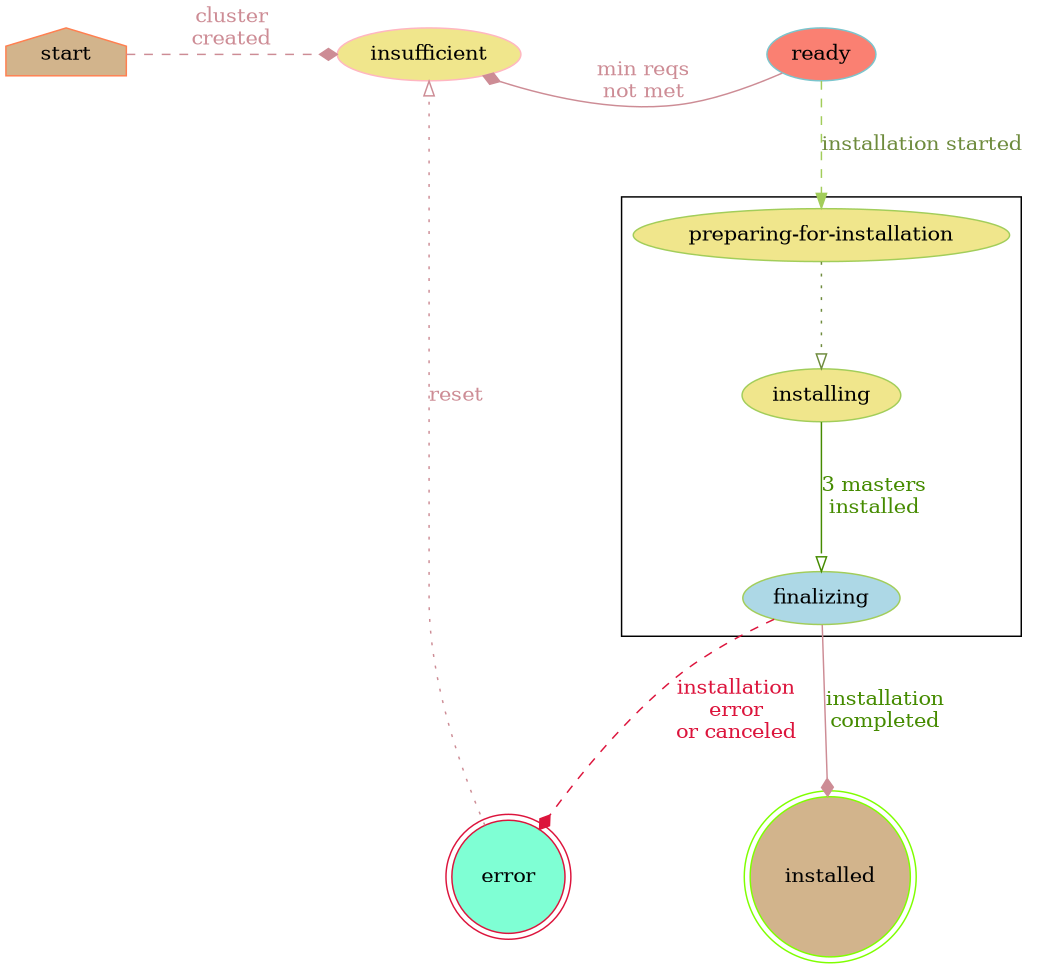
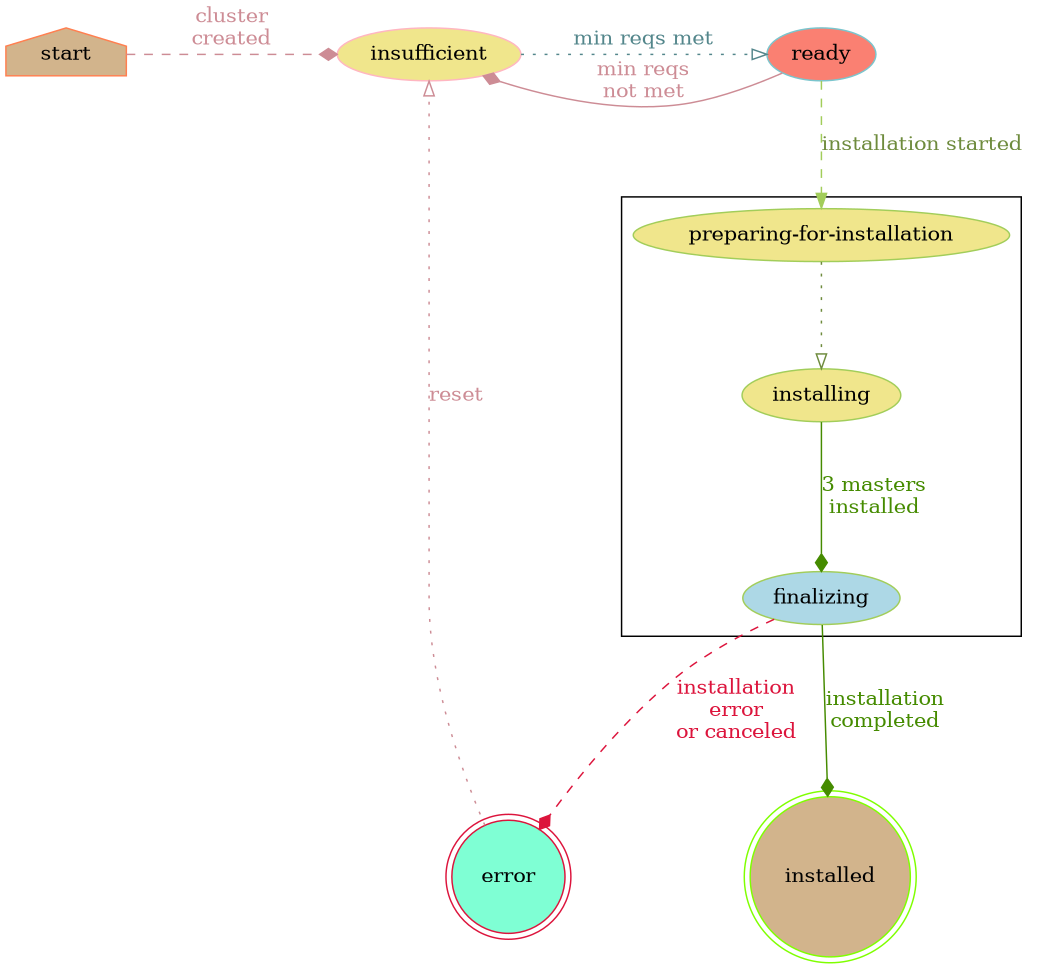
edge "insufficient" -> "ready": added, label "min reqs met"
edge "installing" -> "finalizing": arrowhead onormal -> diamond
edge "finalizing" -> "installed": color lightpink3 -> chartreuse4
